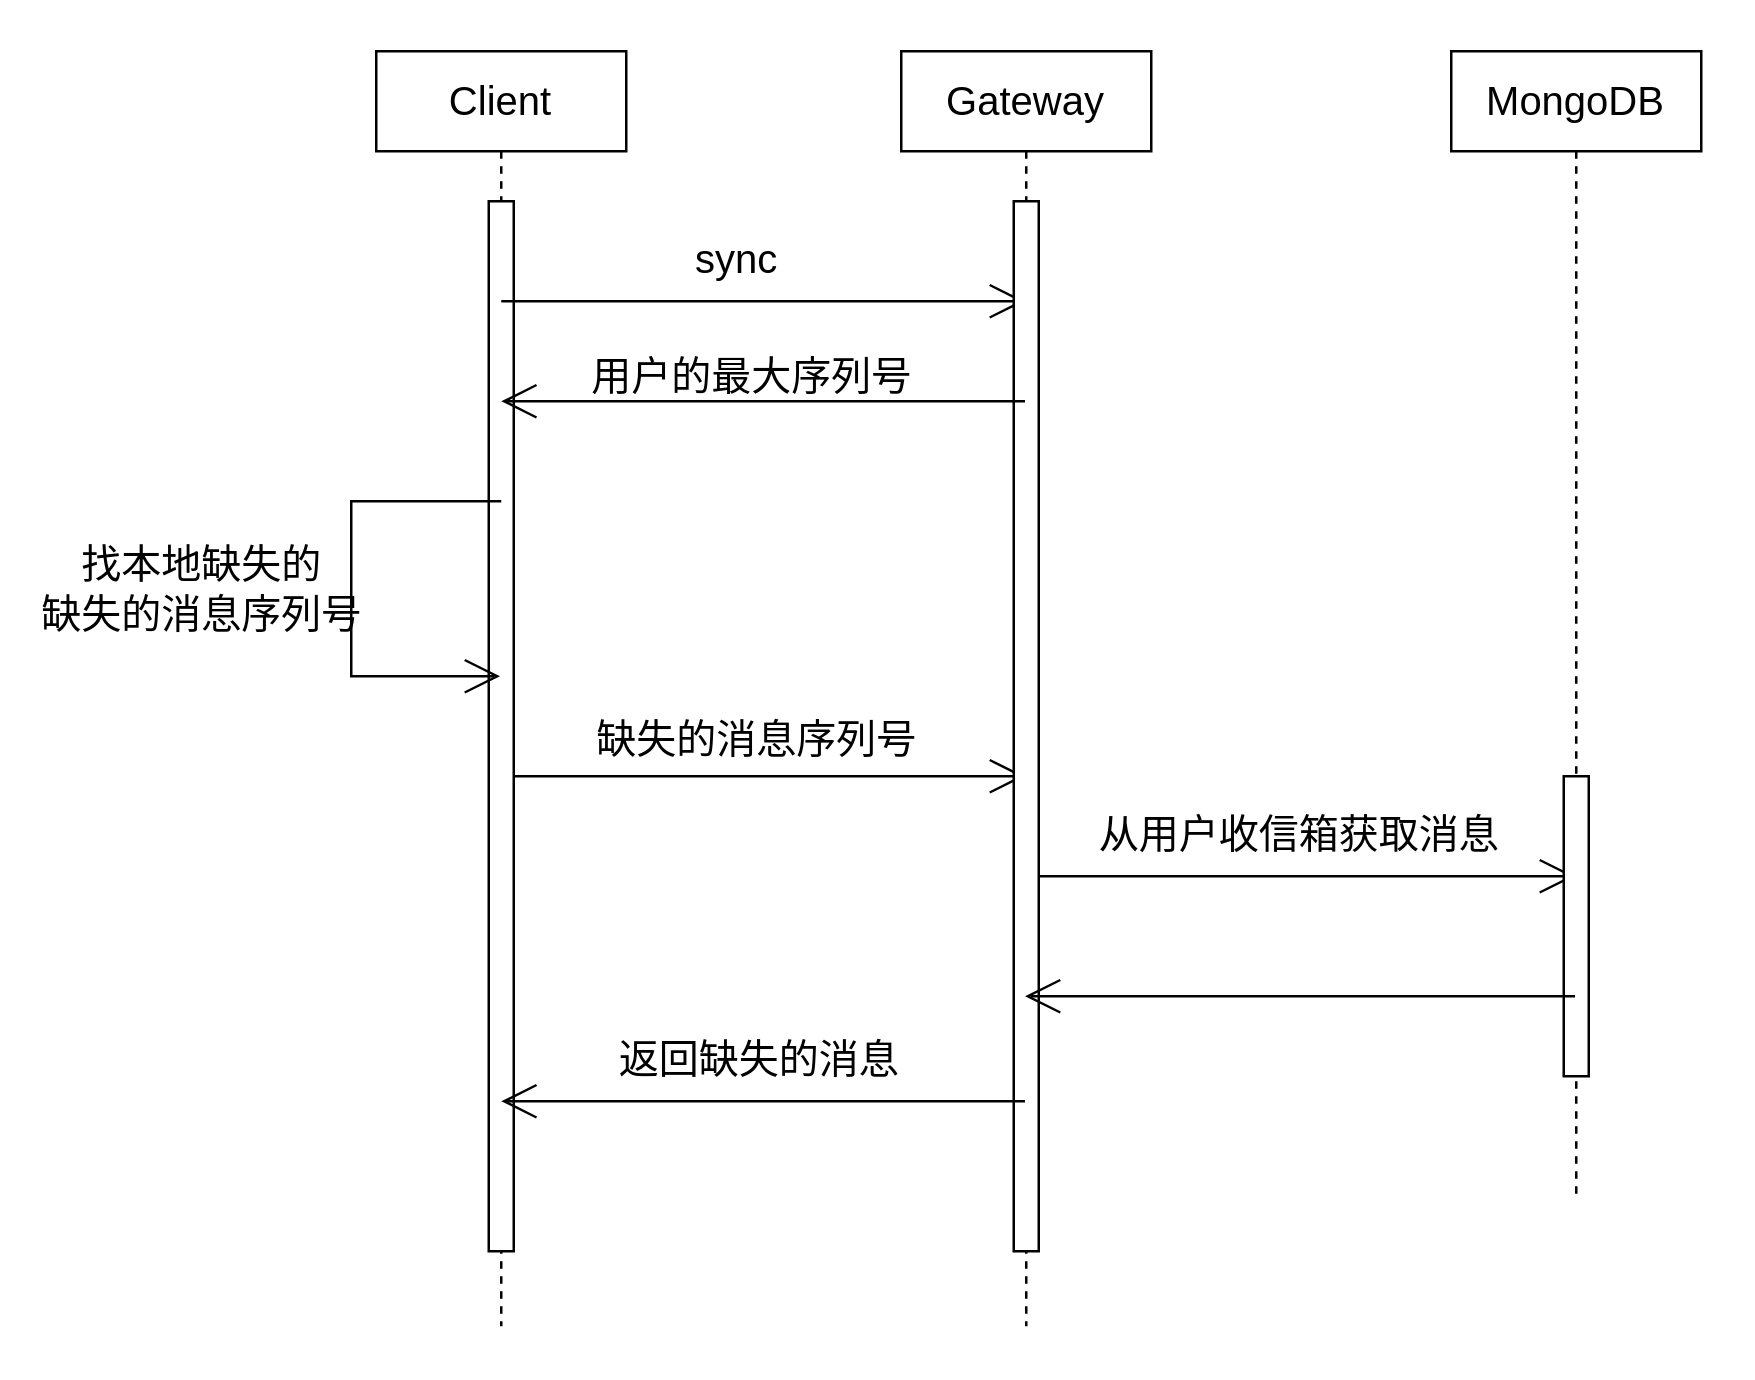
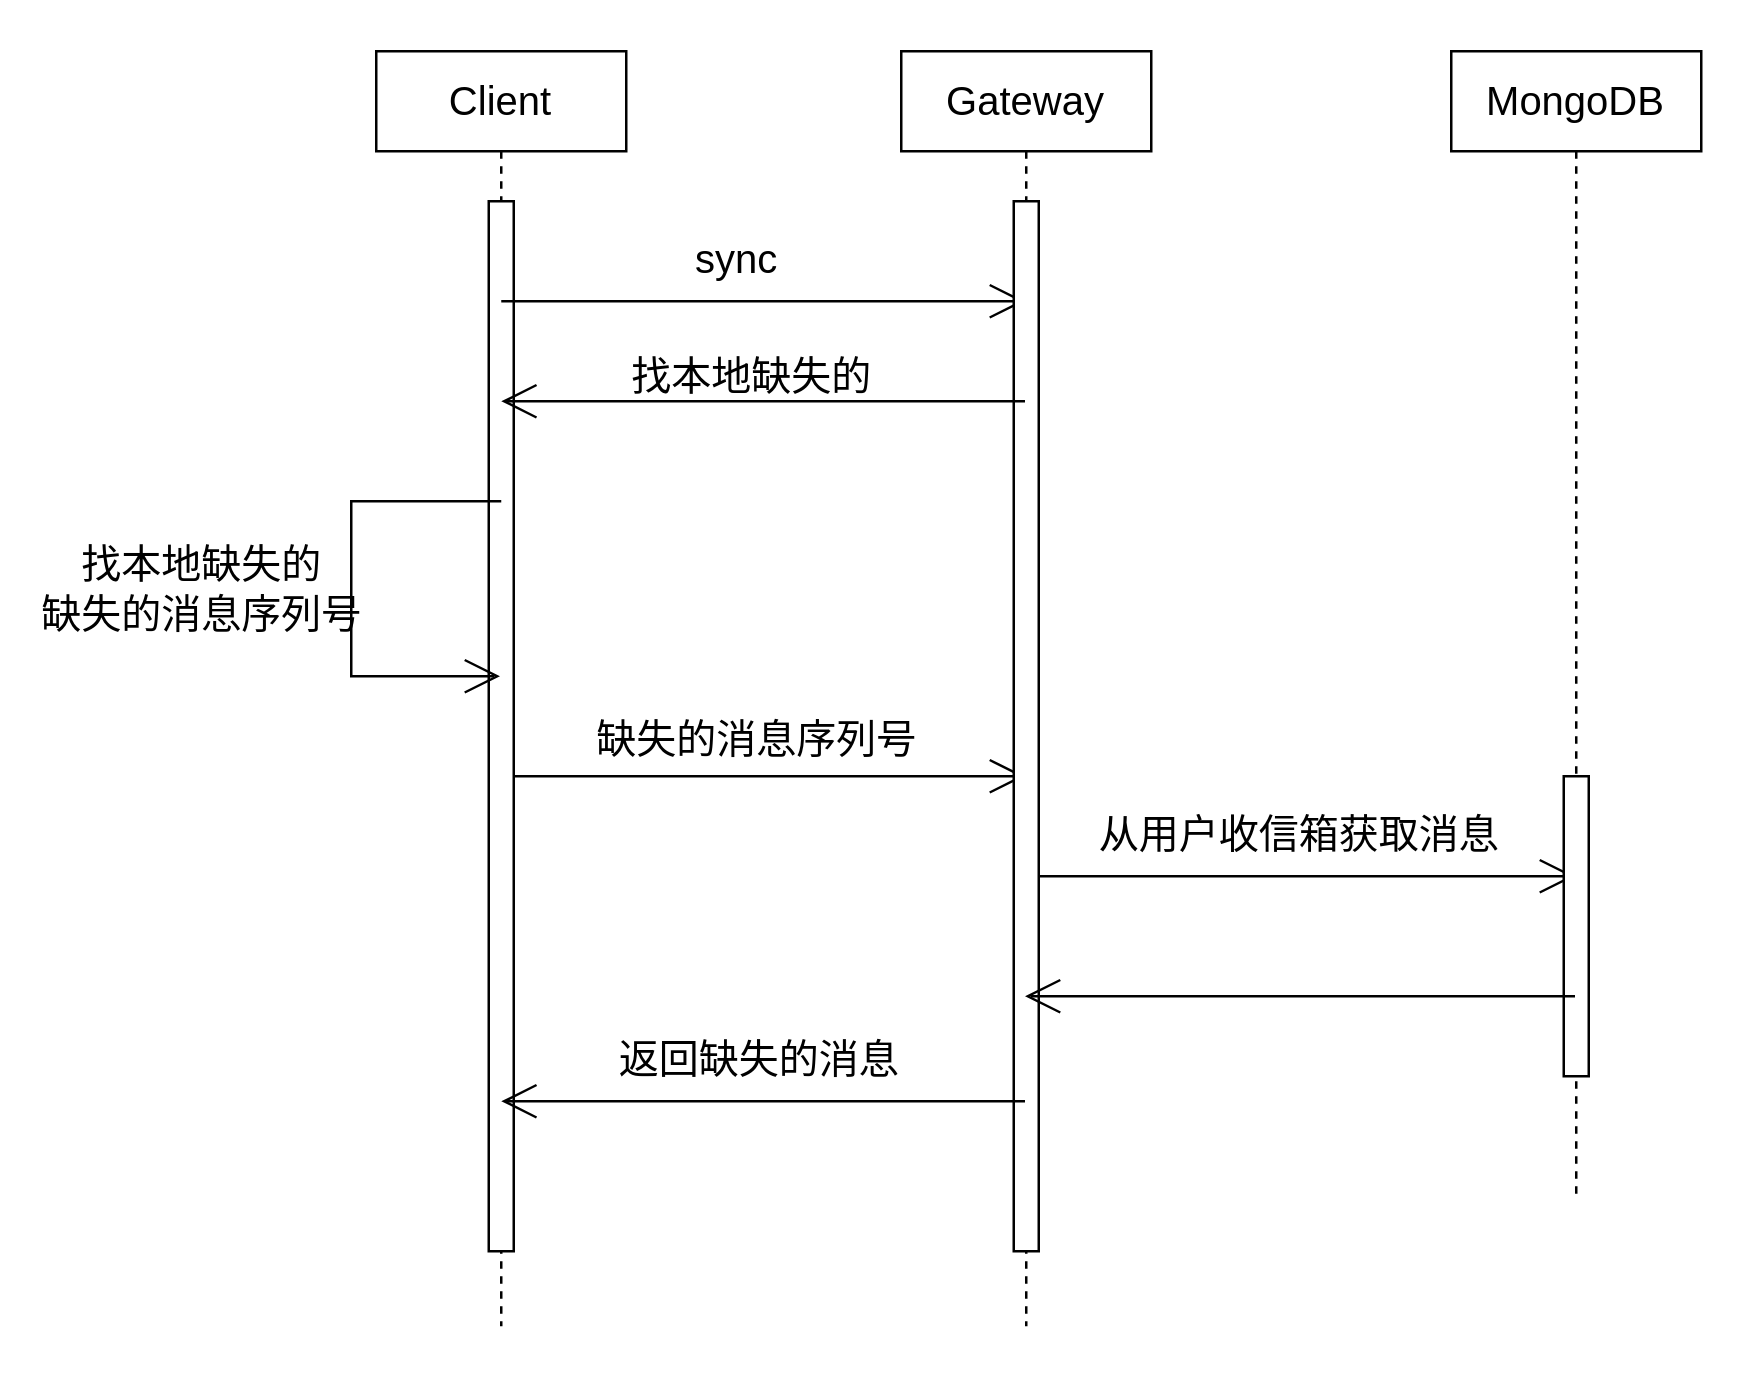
node "用户的最大序列号": label "用户的最大序列号" -> "找本地缺失的"
